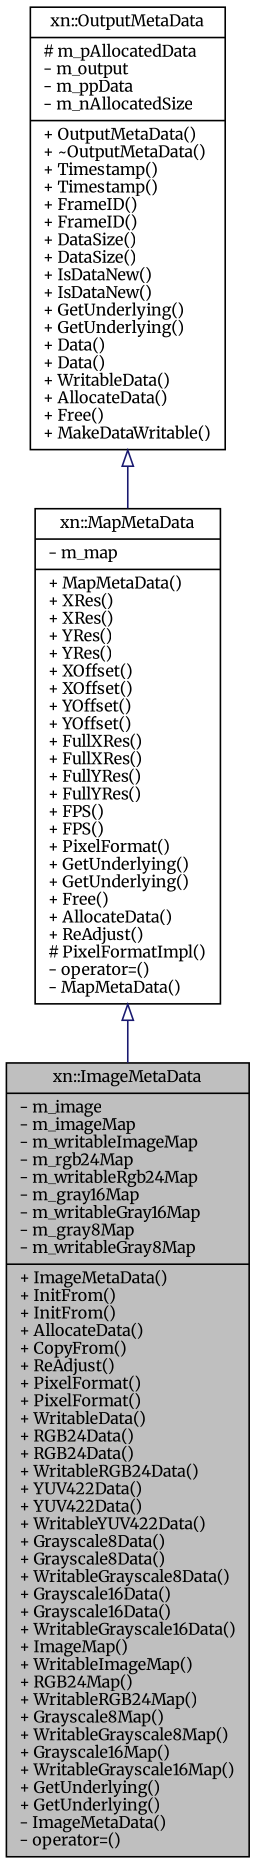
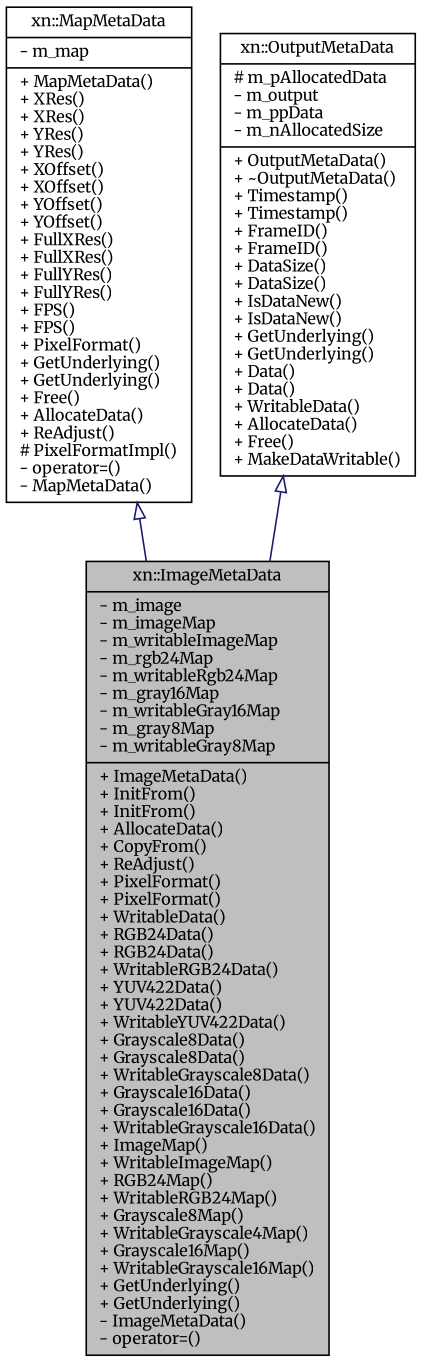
edge "xn::MapMetaData" -> "xn::OutputMetaData": now "xn::ImageMetaData" -> "xn::OutputMetaData"
node "xn::ImageMetaData": text "+ WritableGrayscale8Map()" -> "+ WritableGrayscale4Map()"
